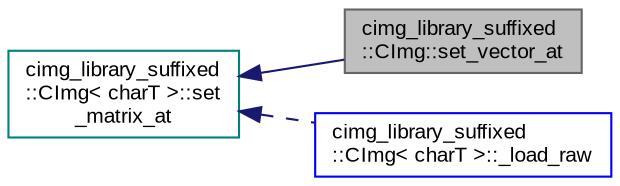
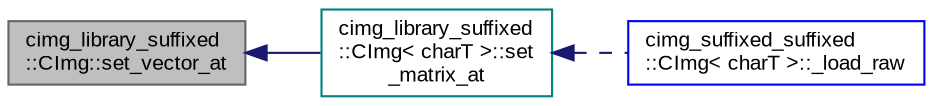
edge "cimg_library_suffixed ::CImg::set_vector_at" -> "cimg_library_suffixed ::CImg< charT >::set _matrix_at": reversed
node "cimg_library_suffixed ::CImg< charT >::_load_raw": label "cimg_library_suffixed ::CImg< charT >::_load_raw" -> "cimg_suffixed_suffixed ::CImg< charT >::_load_raw"
